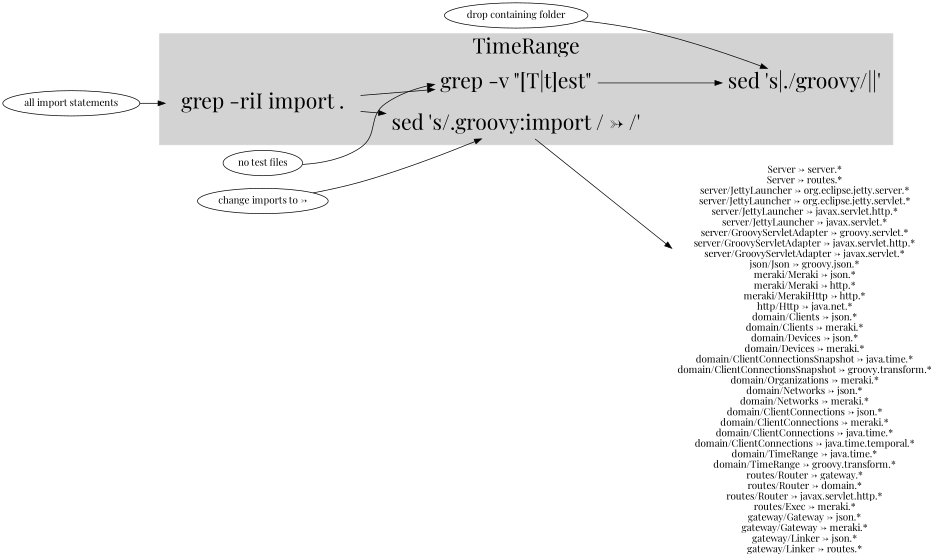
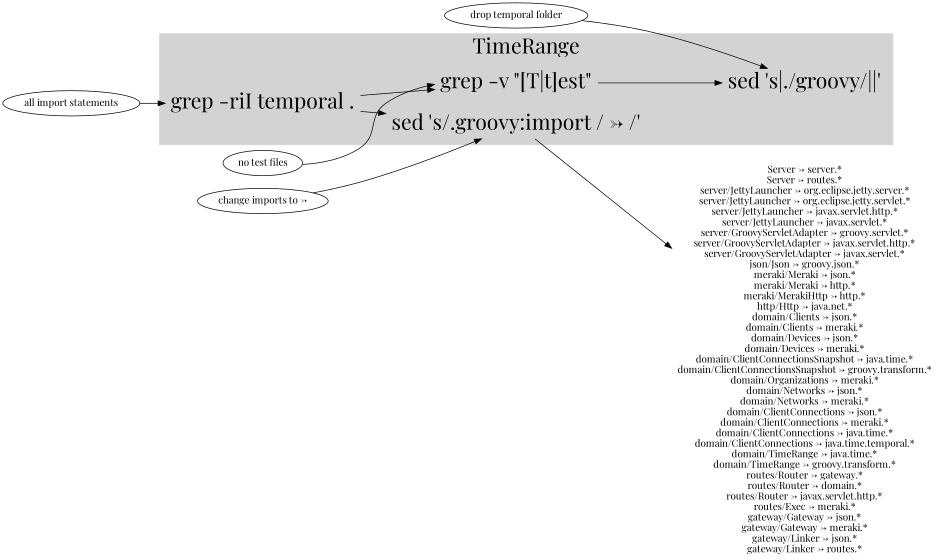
node "drop containing folder": label "drop containing folder" -> "drop temporal folder"
node "grep -riI import .": label "grep -riI import ." -> "grep -riI temporal ."
